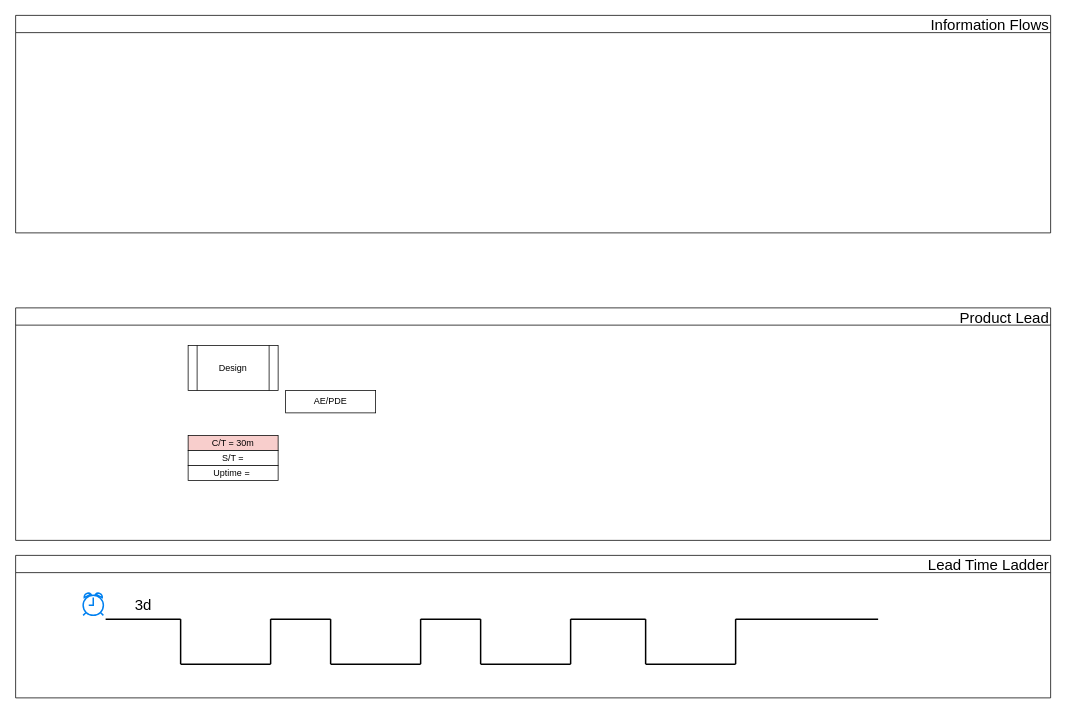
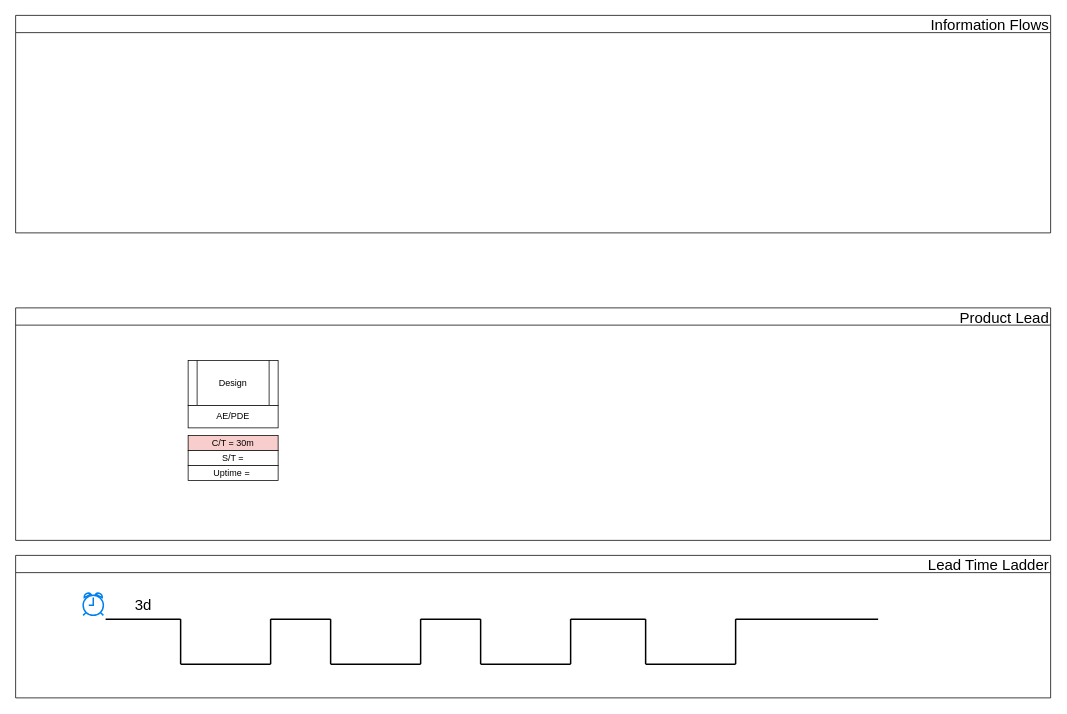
node "Design": moved (233, 368) -> (233, 383)
node "AE/PDE": moved (330, 402) -> (233, 417)
